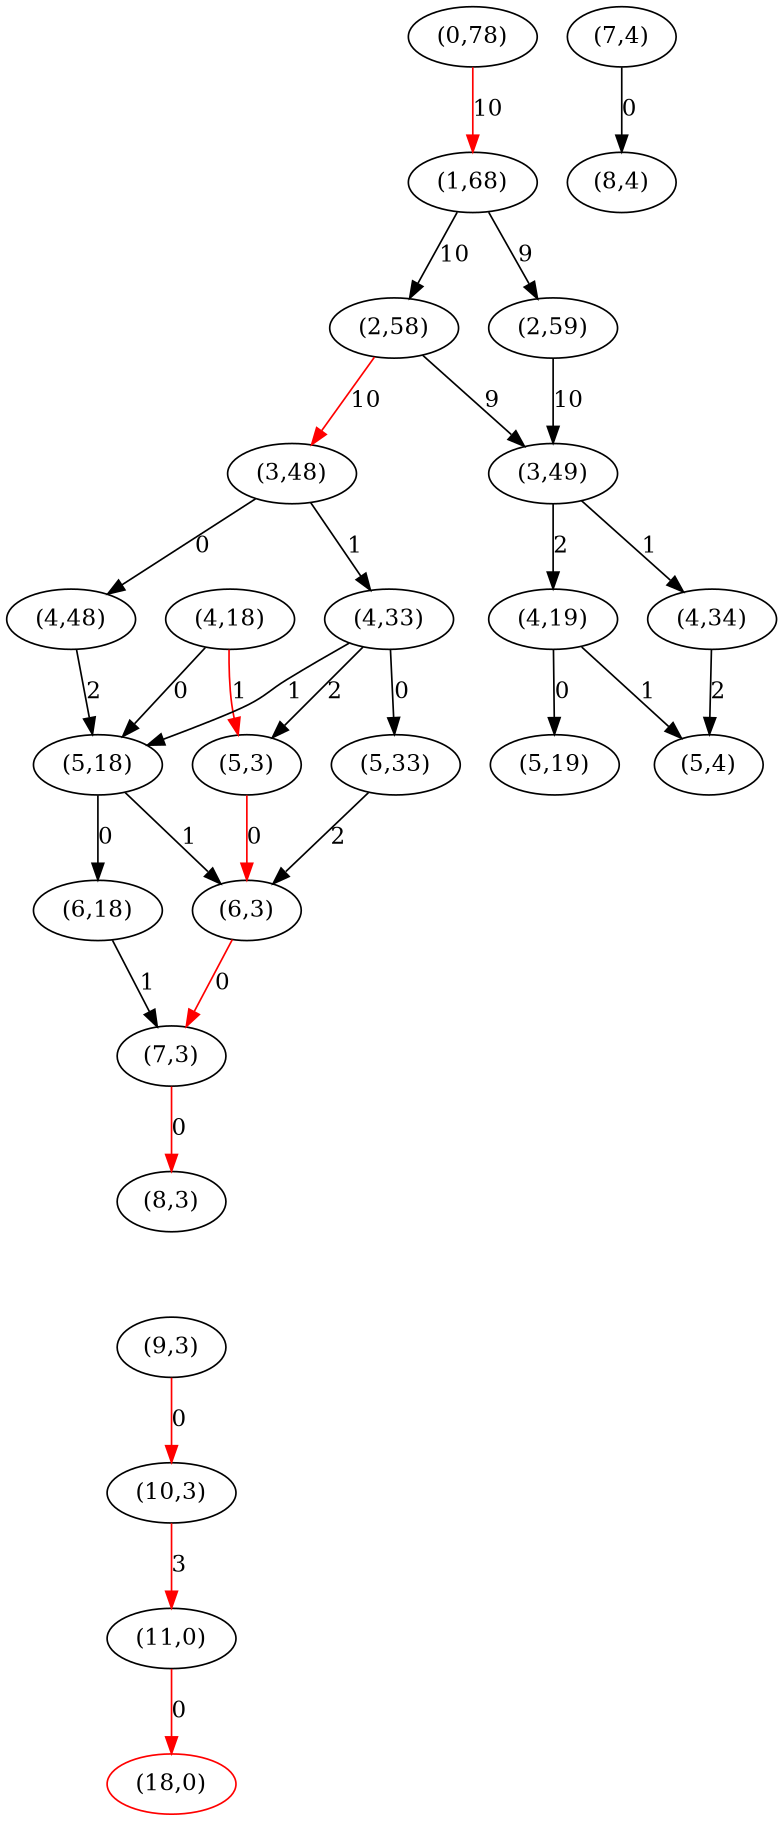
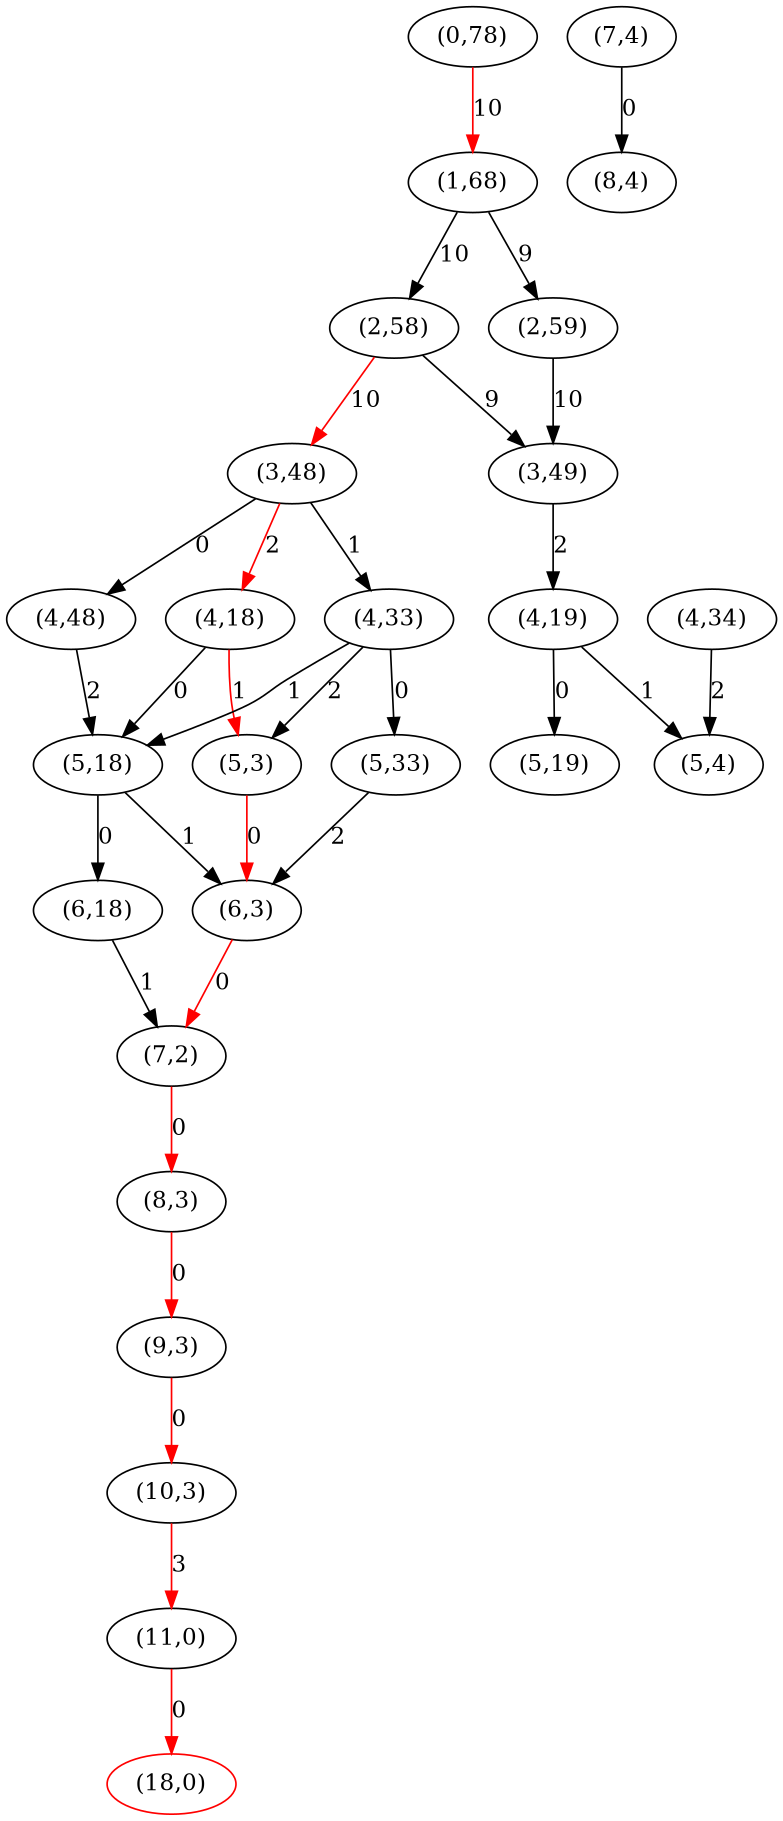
edge "(3,48)" -> "(4,18)": added, label "2"
edge "(3,49)" -> "(4,34)": removed, label "1"
node "(7,3)": label "(7,3)" -> "(7,2)"
edge "(8,3)" -> "(9,3)": added, label "0"
